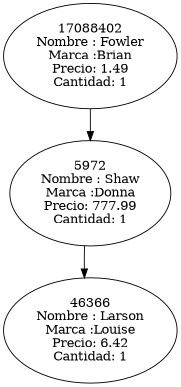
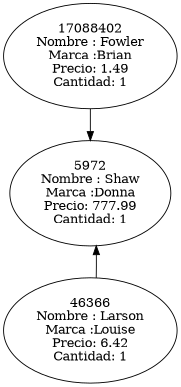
edge "5972 Nombre : Shaw Marca :Donna Precio: 777.99 Cantidad: 1" -> "46366 Nombre : Larson Marca :Louise Precio: 6.42 Cantidad: 1": reversed
